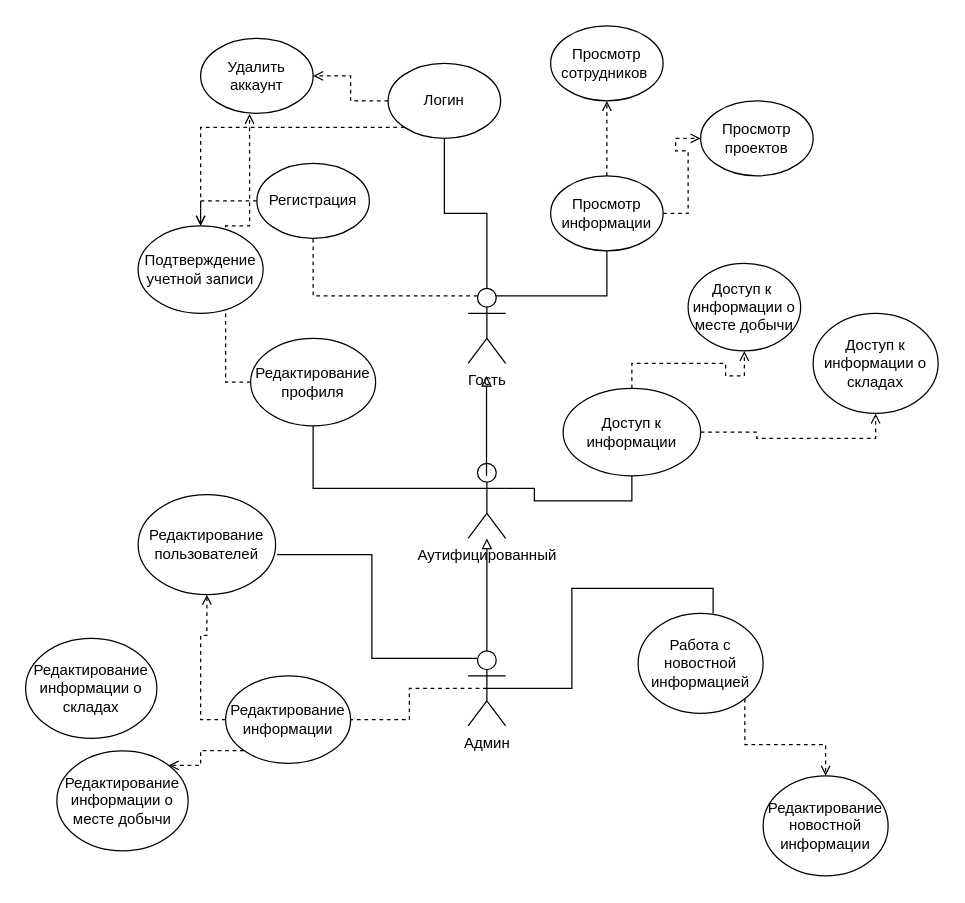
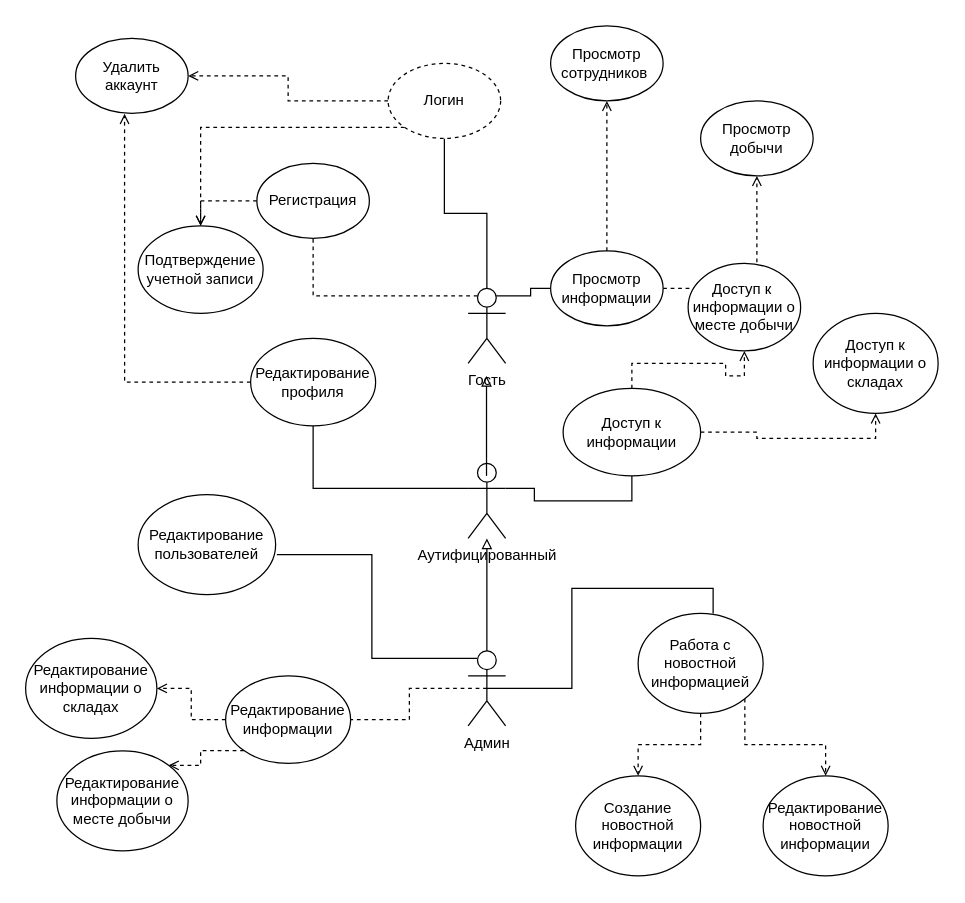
node "Удалить аккаунт": moved (257, 76) -> (132, 76)
node "Логин": style solid -> dashed
node "Просмотр проектов": label "Просмотр проектов" -> "Просмотр добычи"
node "Просмотр информации": moved (607, 213) -> (607, 288)
edge "Редактирование информации" -> "Редактирование пользователей": now "Редактирование информации" -> "Редактирование информации о складах"
edge "Работа с новостной информацией" -> "Создание новостной информации": added
node "Создание новостной информации": added
